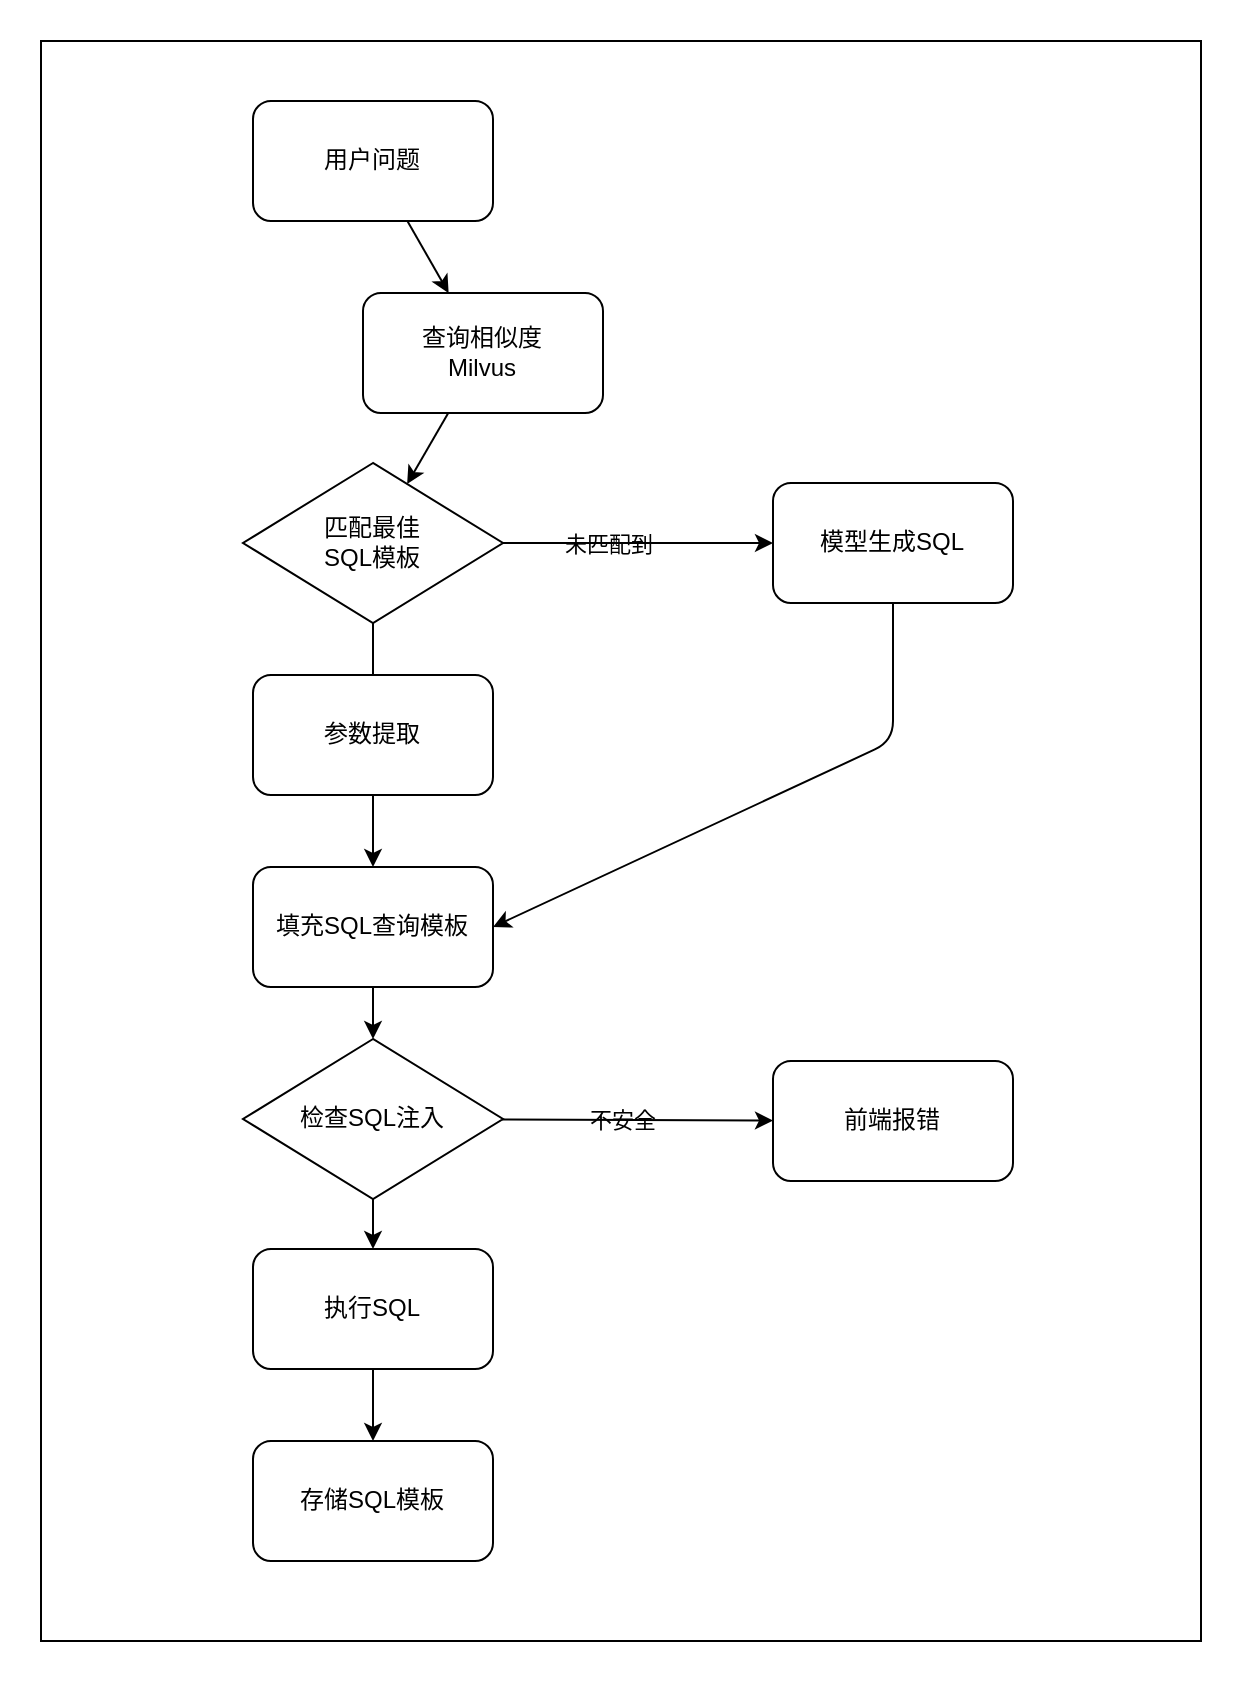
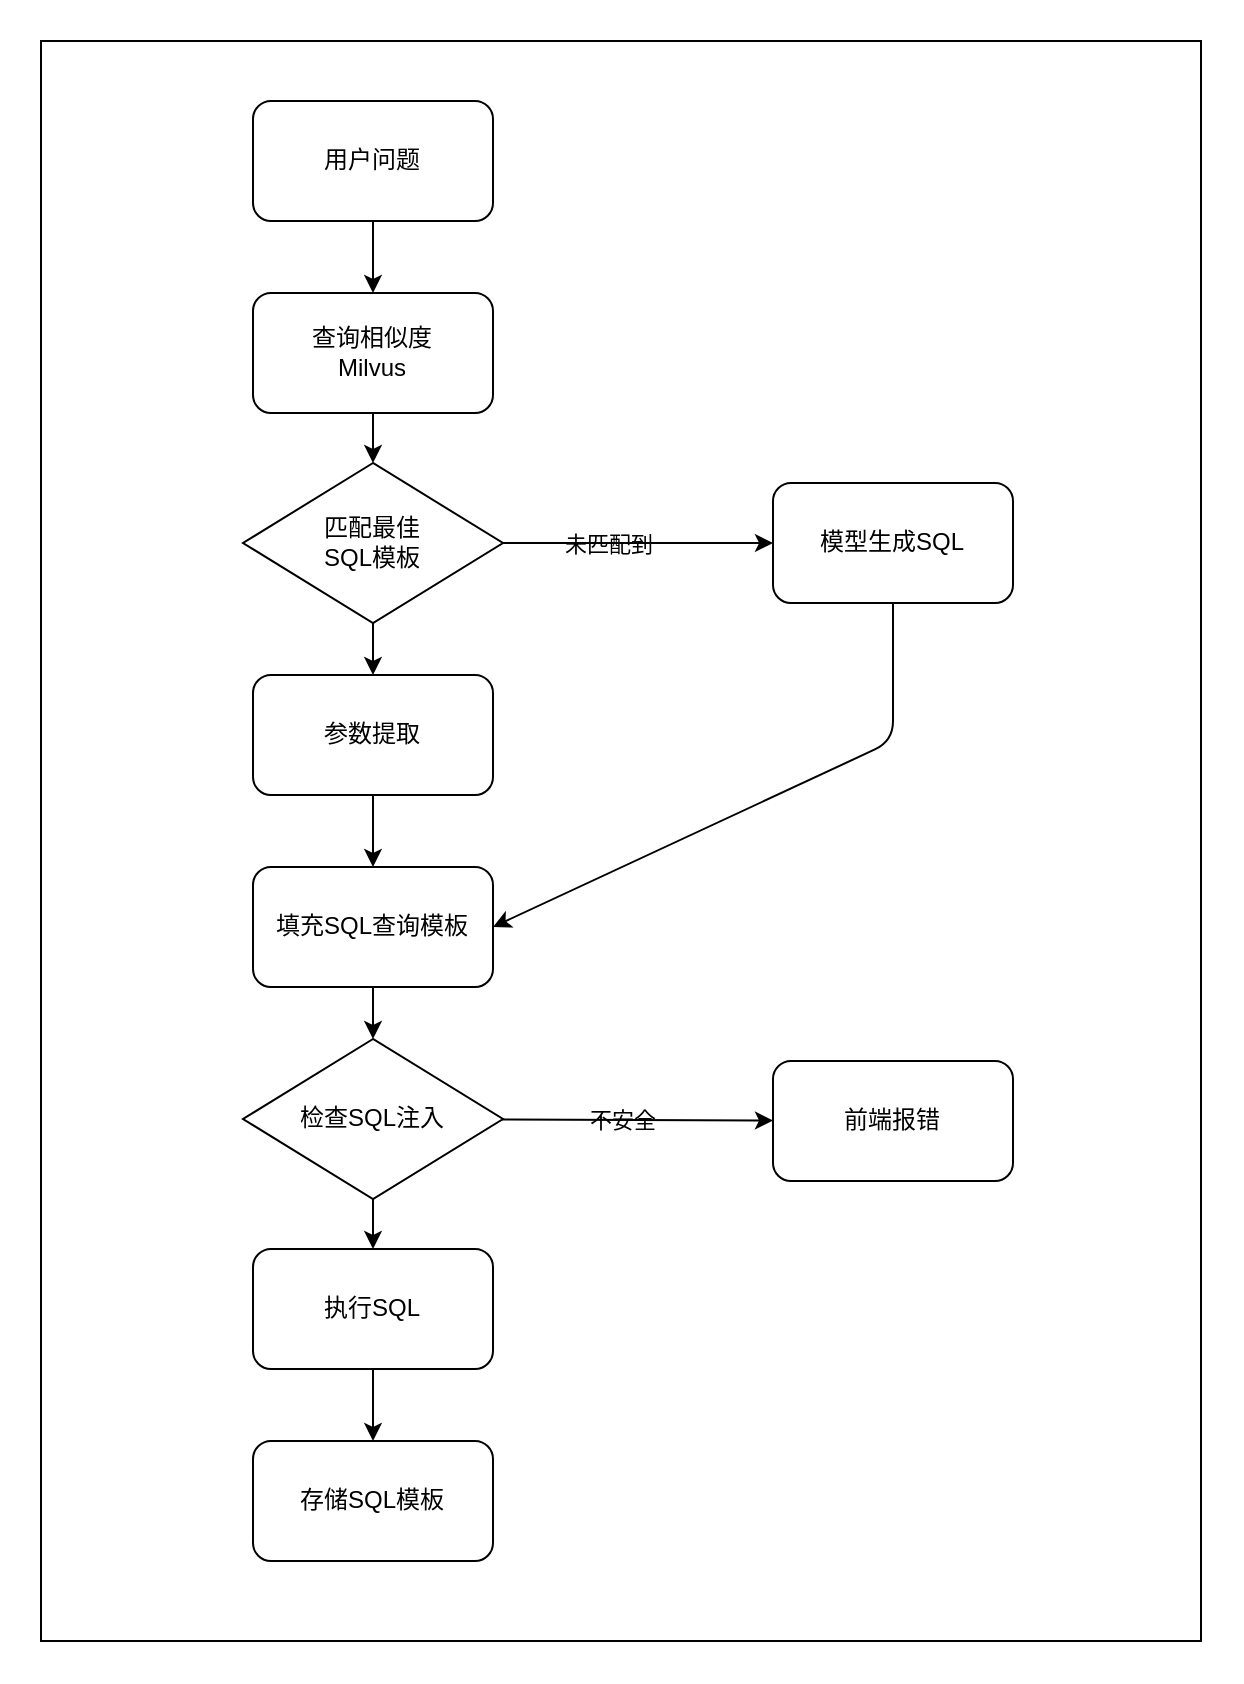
node "查询相似度 Milvus": moved (483, 353) -> (373, 353)
edge "匹配最佳 SQL模板" -- "参数提取": arrowhead none -> classic
